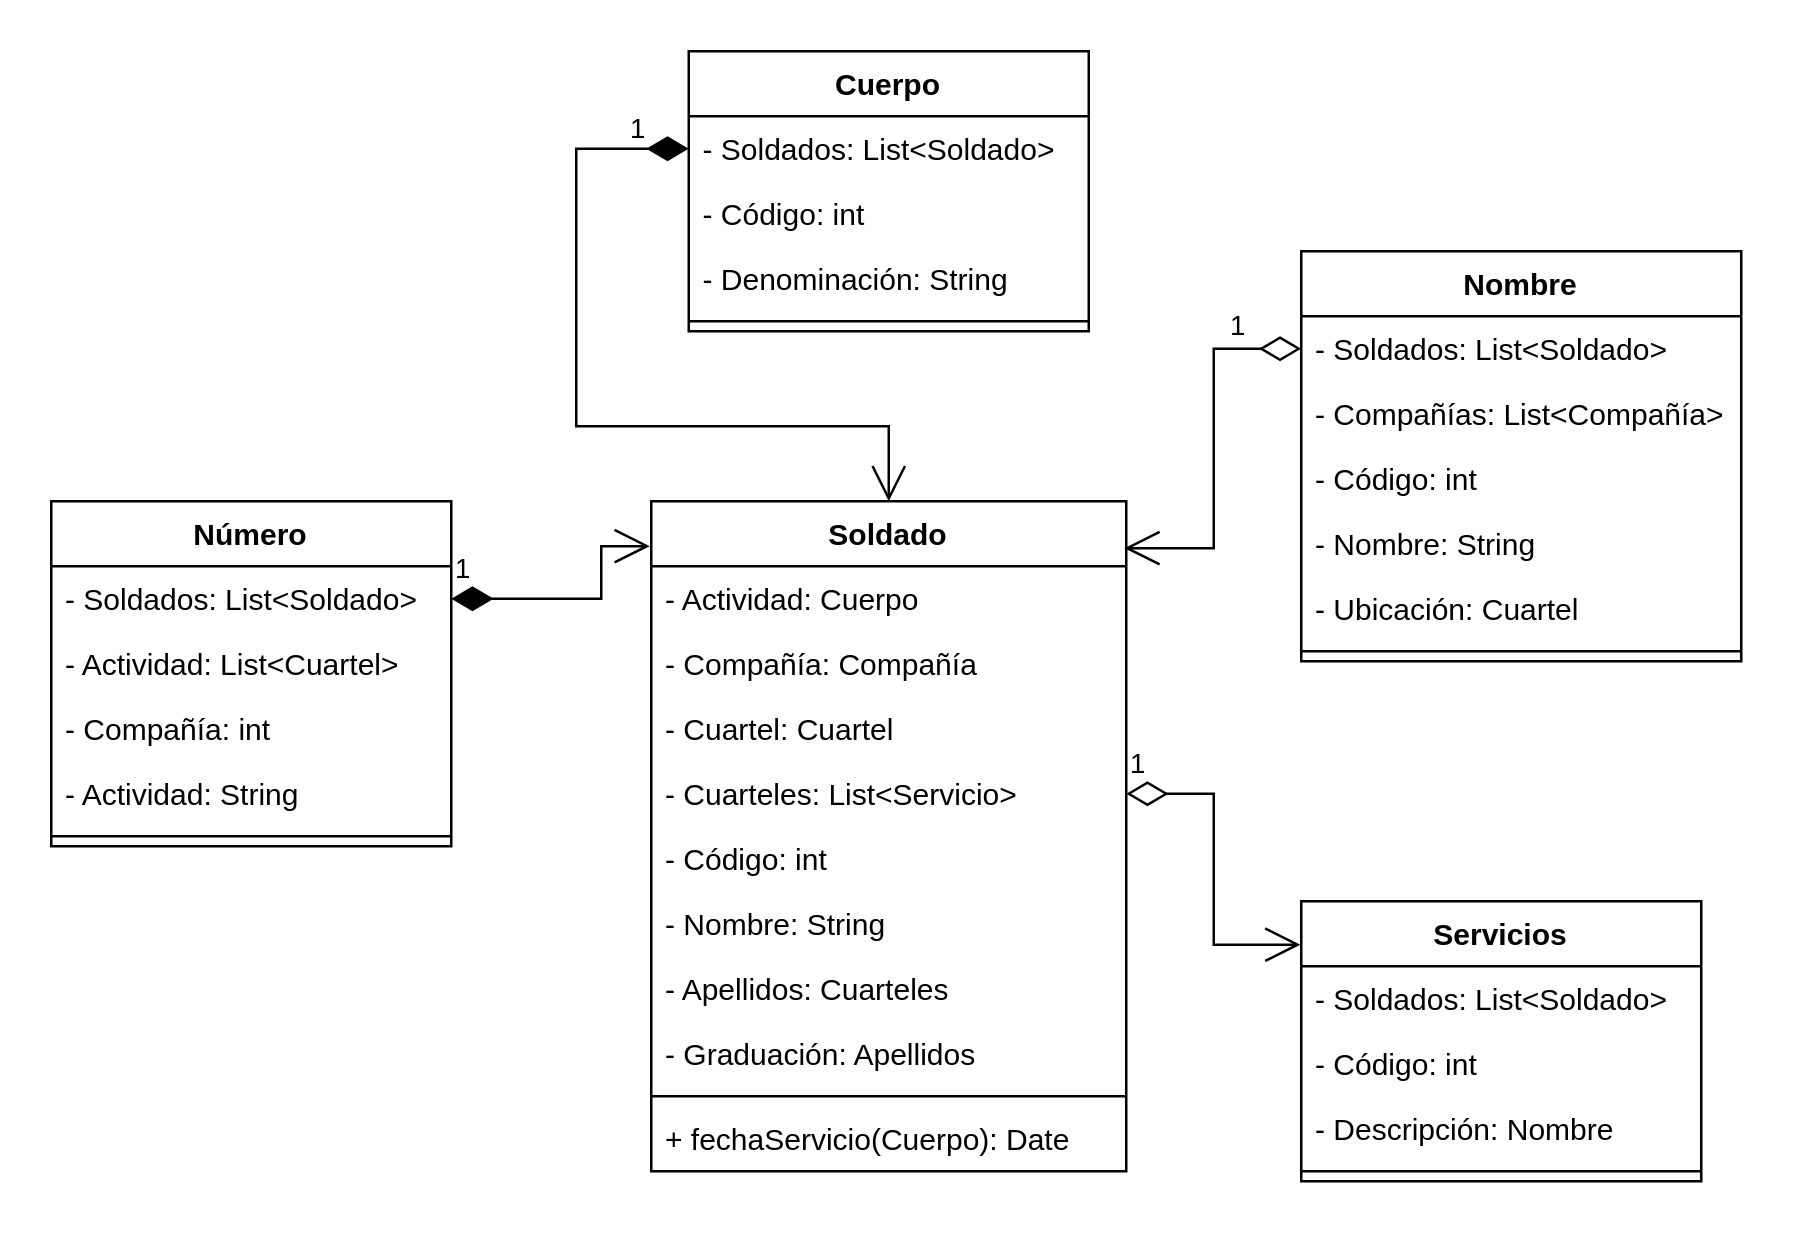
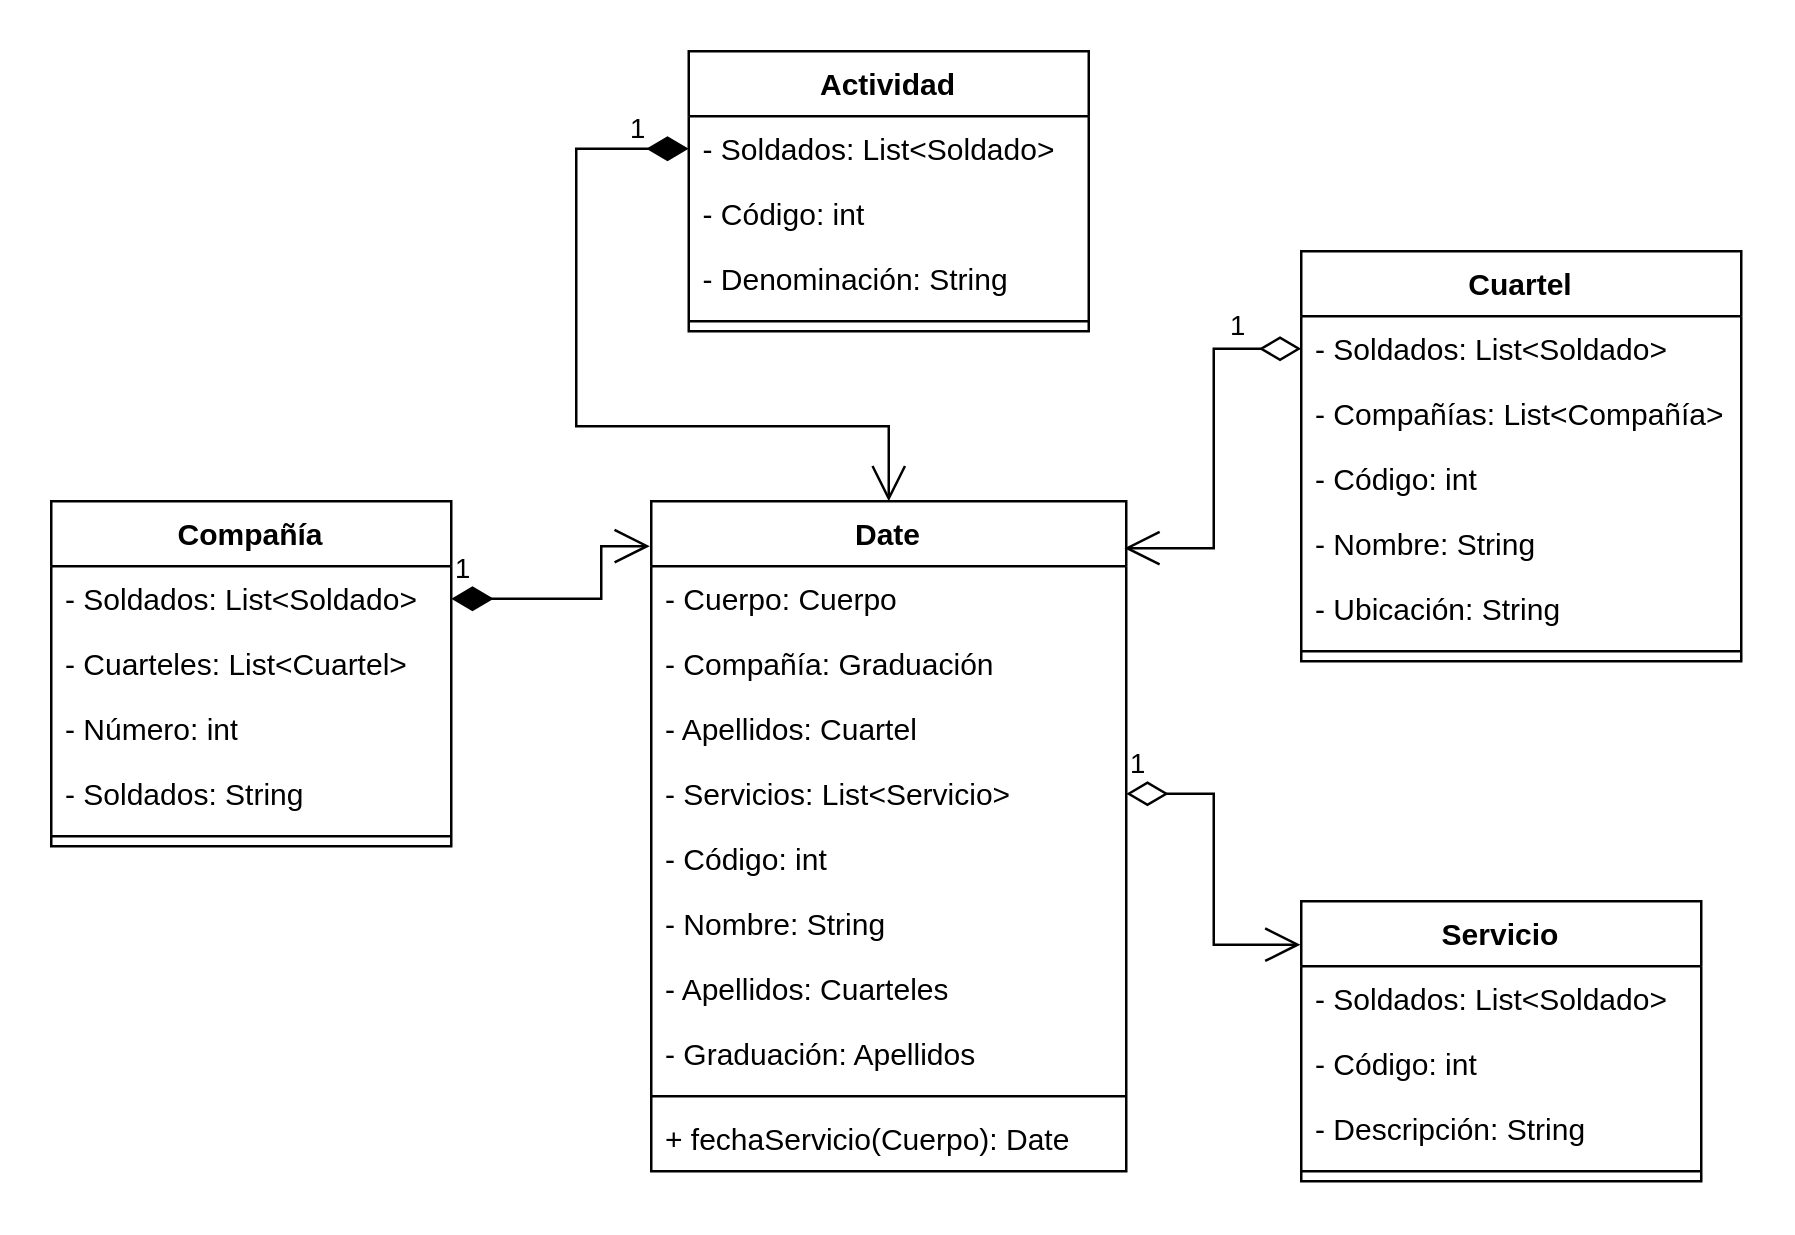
node "Cuerpo": label "Cuerpo" -> "Actividad"
node "Nombre": label "Nombre" -> "Cuartel"
node "Número": label "Número" -> "Compañía"
node "Soldado": label "Soldado" -> "Date"
node "- Actividad: Cuerpo": label "- Actividad: Cuerpo" -> "- Cuerpo: Cuerpo"
node "- Ubicación: Cuartel": label "- Ubicación: Cuartel" -> "- Ubicación: String"
node "- Compañía: Compañía": label "- Compañía: Compañía" -> "- Compañía: Graduación"
node "- Actividad: List<Cuartel>": label "- Actividad: List<Cuartel>" -> "- Cuarteles: List<Cuartel>"
node "- Compañía: int": label "- Compañía: int" -> "- Número: int"
node "- Cuartel: Cuartel": label "- Cuartel: Cuartel" -> "- Apellidos: Cuartel"
node "- Actividad: String": label "- Actividad: String" -> "- Soldados: String"
node "- Cuarteles: List<Servicio>": label "- Cuarteles: List<Servicio>" -> "- Servicios: List<Servicio>"
node "Servicios": label "Servicios" -> "Servicio"
node "- Descripción: Nombre": label "- Descripción: Nombre" -> "- Descripción: String"
